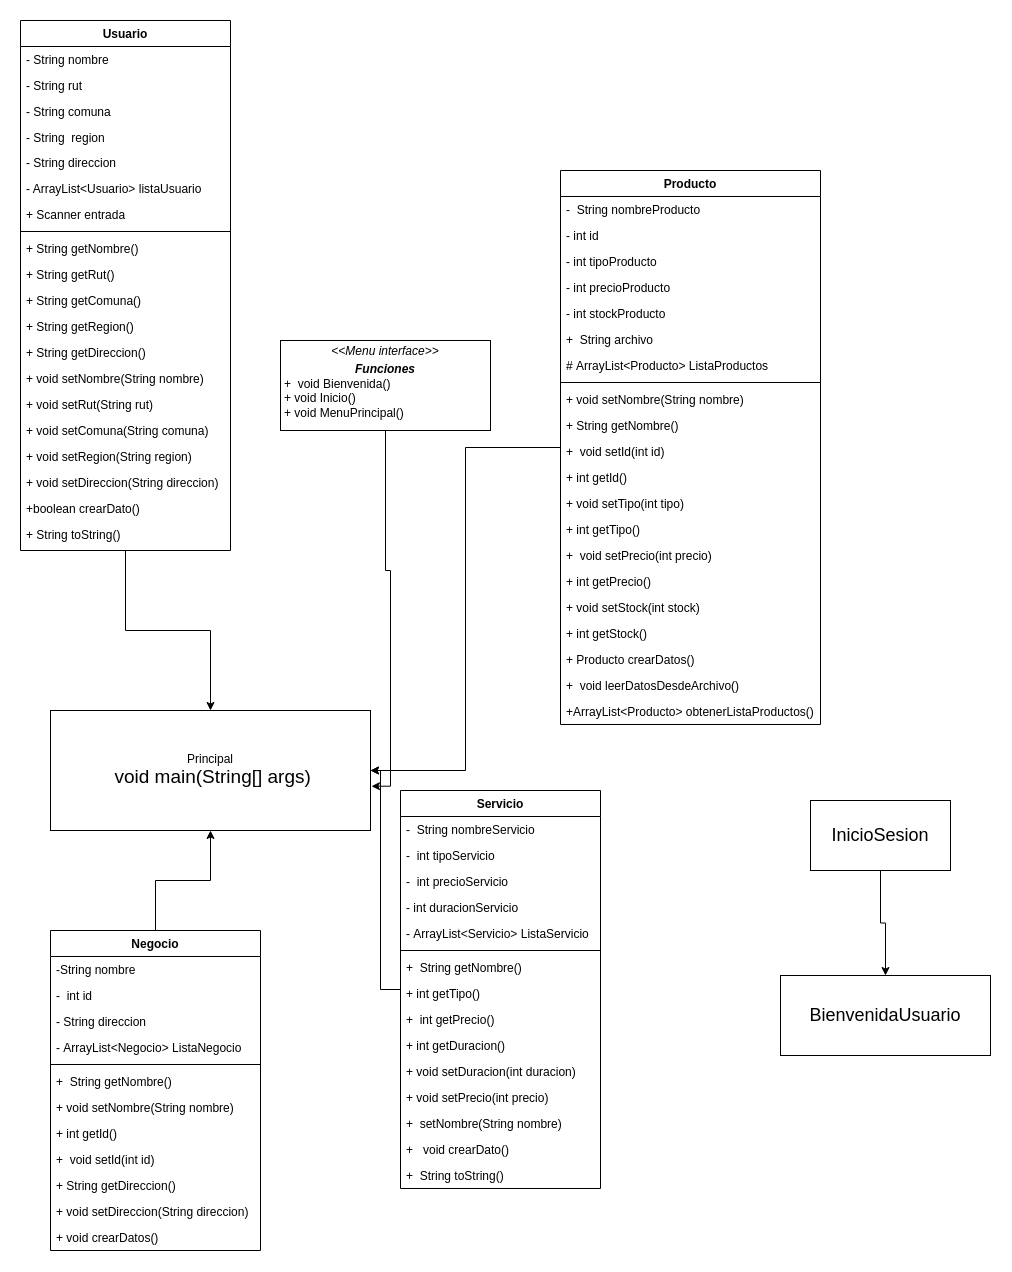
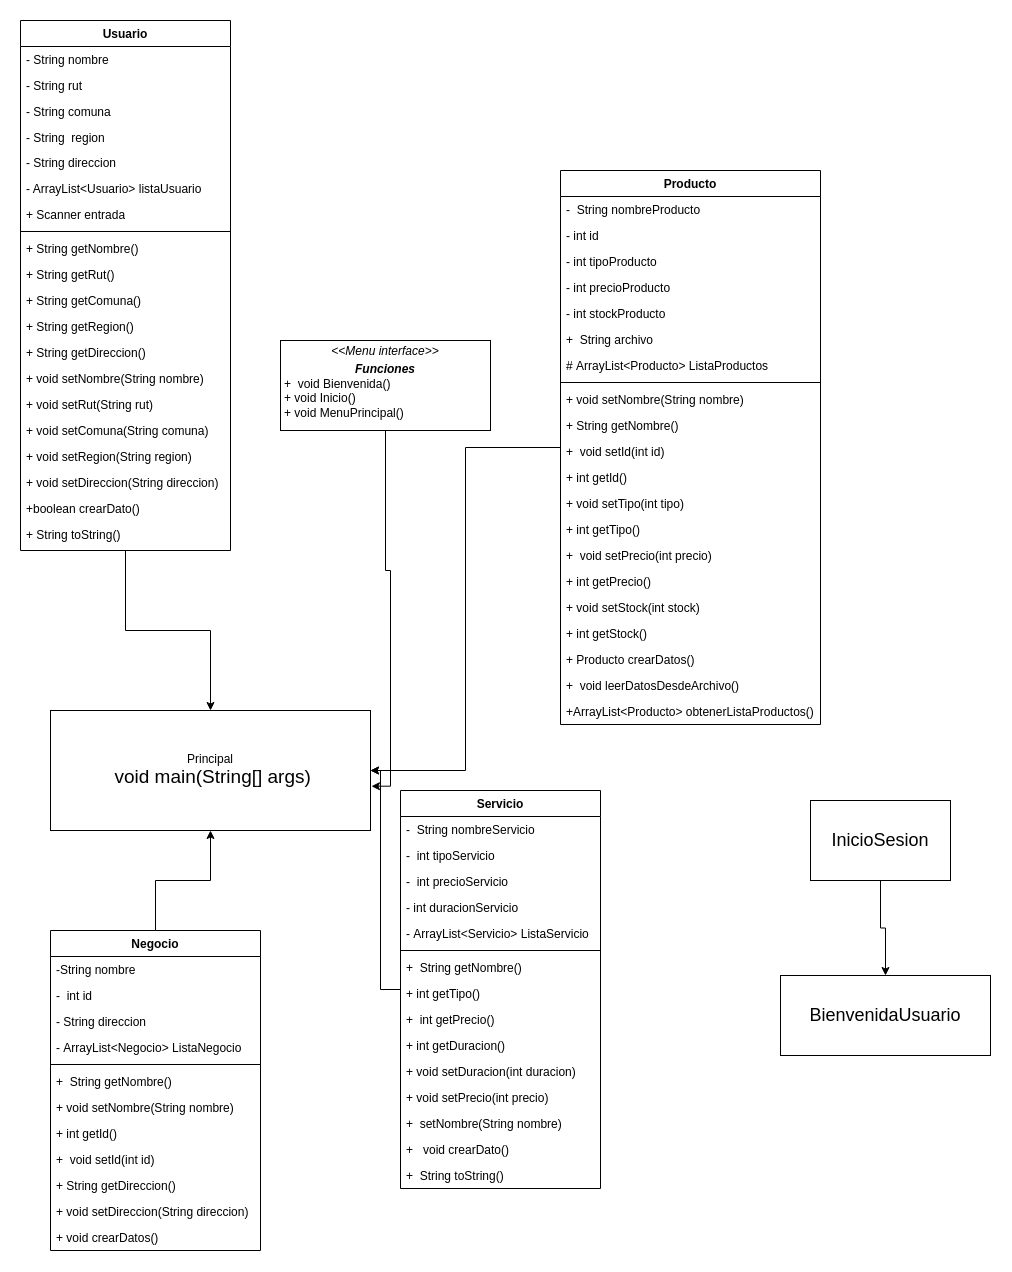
node "InicioSesion": size 140x70 -> 140x80
